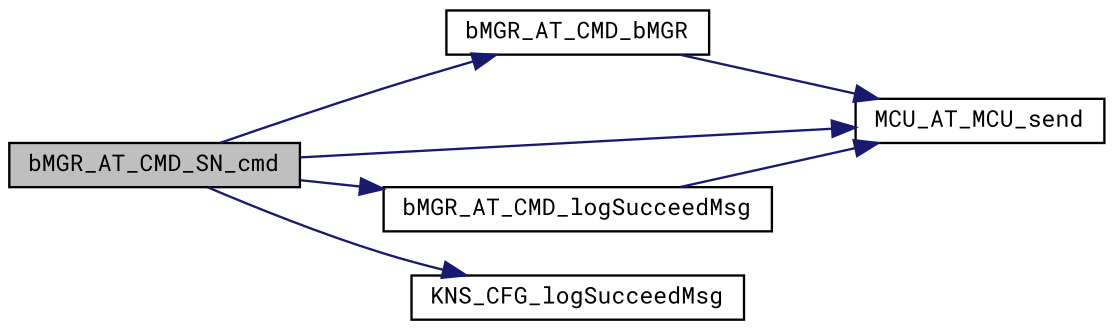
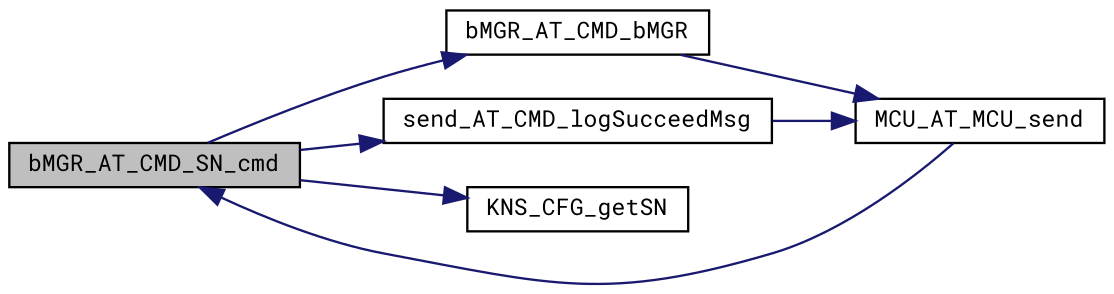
edge "bMGR_AT_CMD_SN_cmd" -> "MCU_AT_MCU_send": reversed
node "bMGR_AT_CMD_logSucceedMsg": label "bMGR_AT_CMD_logSucceedMsg" -> "send_AT_CMD_logSucceedMsg"
node "KNS_CFG_logSucceedMsg": label "KNS_CFG_logSucceedMsg" -> "KNS_CFG_getSN"
